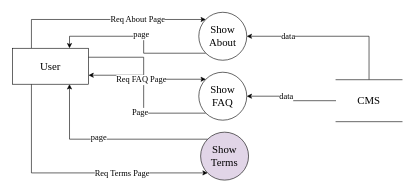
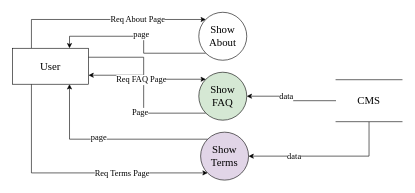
edge "CMS" -> "Show About": removed, label "data"
node "Show FAQ": fillcolor #ffffff -> #d5e8d4
edge "CMS" -> "Show Terms": added, label "data"
